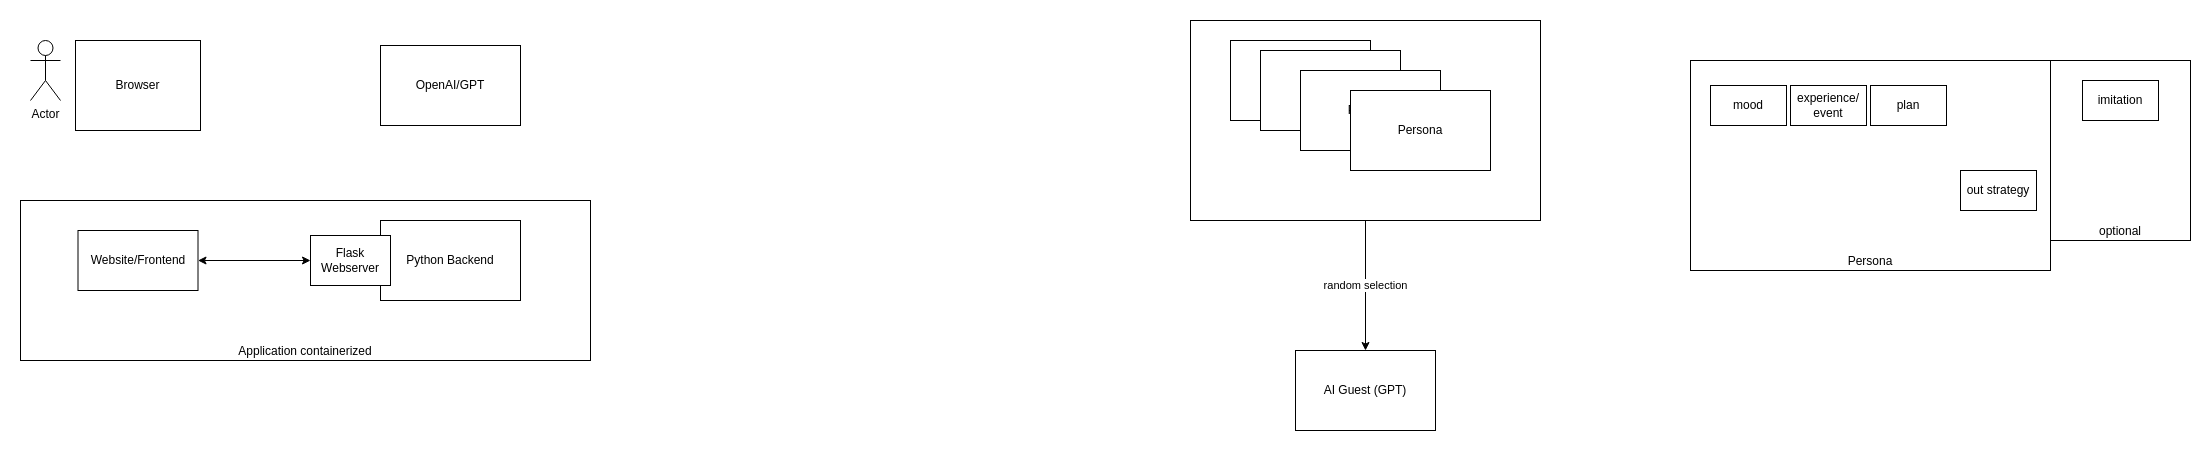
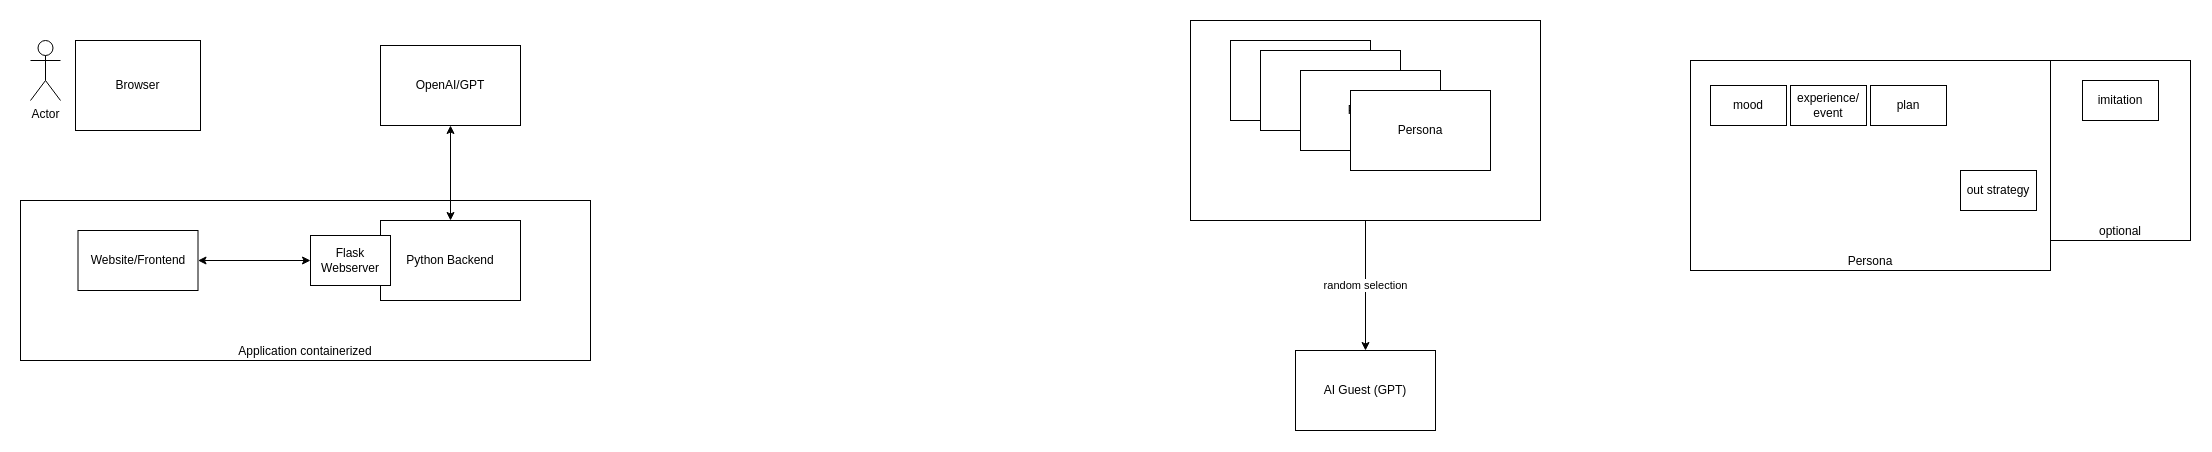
edge "OpenAI/GPT" -- "Python Backend": added
